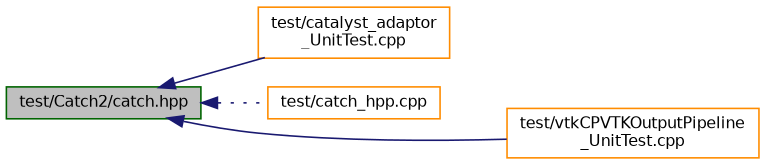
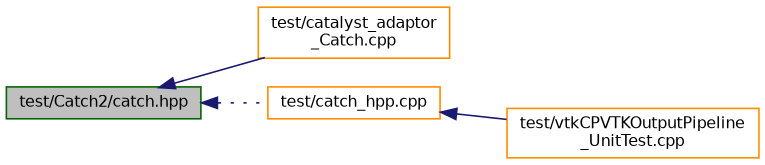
node "test/catalyst_adaptor _UnitTest.cpp": label "test/catalyst_adaptor _UnitTest.cpp" -> "test/catalyst_adaptor _Catch.cpp"
edge "test/vtkCPVTKOutputPipeline _UnitTest.cpp" -> "test/Catch2/catch.hpp": now "test/vtkCPVTKOutputPipeline _UnitTest.cpp" -> "test/catch_hpp.cpp"
